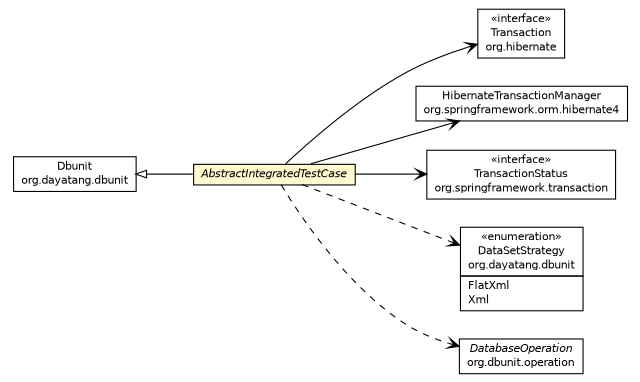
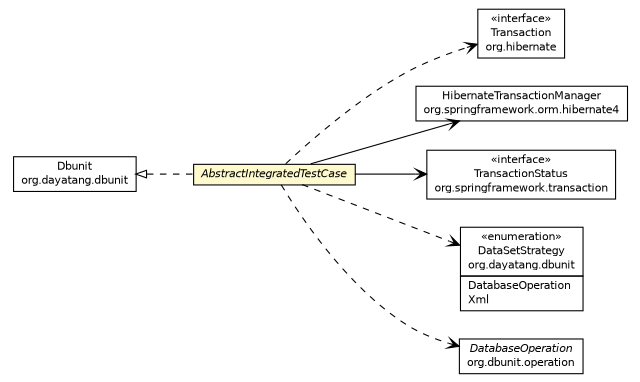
edge "AbstractIntegratedTestCase" -> "Transaction": style solid -> dashed
edge "AbstractIntegratedTestCase" -> "Dbunit": style solid -> dashed
node "DataSetStrategy": text "FlatXml" -> "DatabaseOperation"
